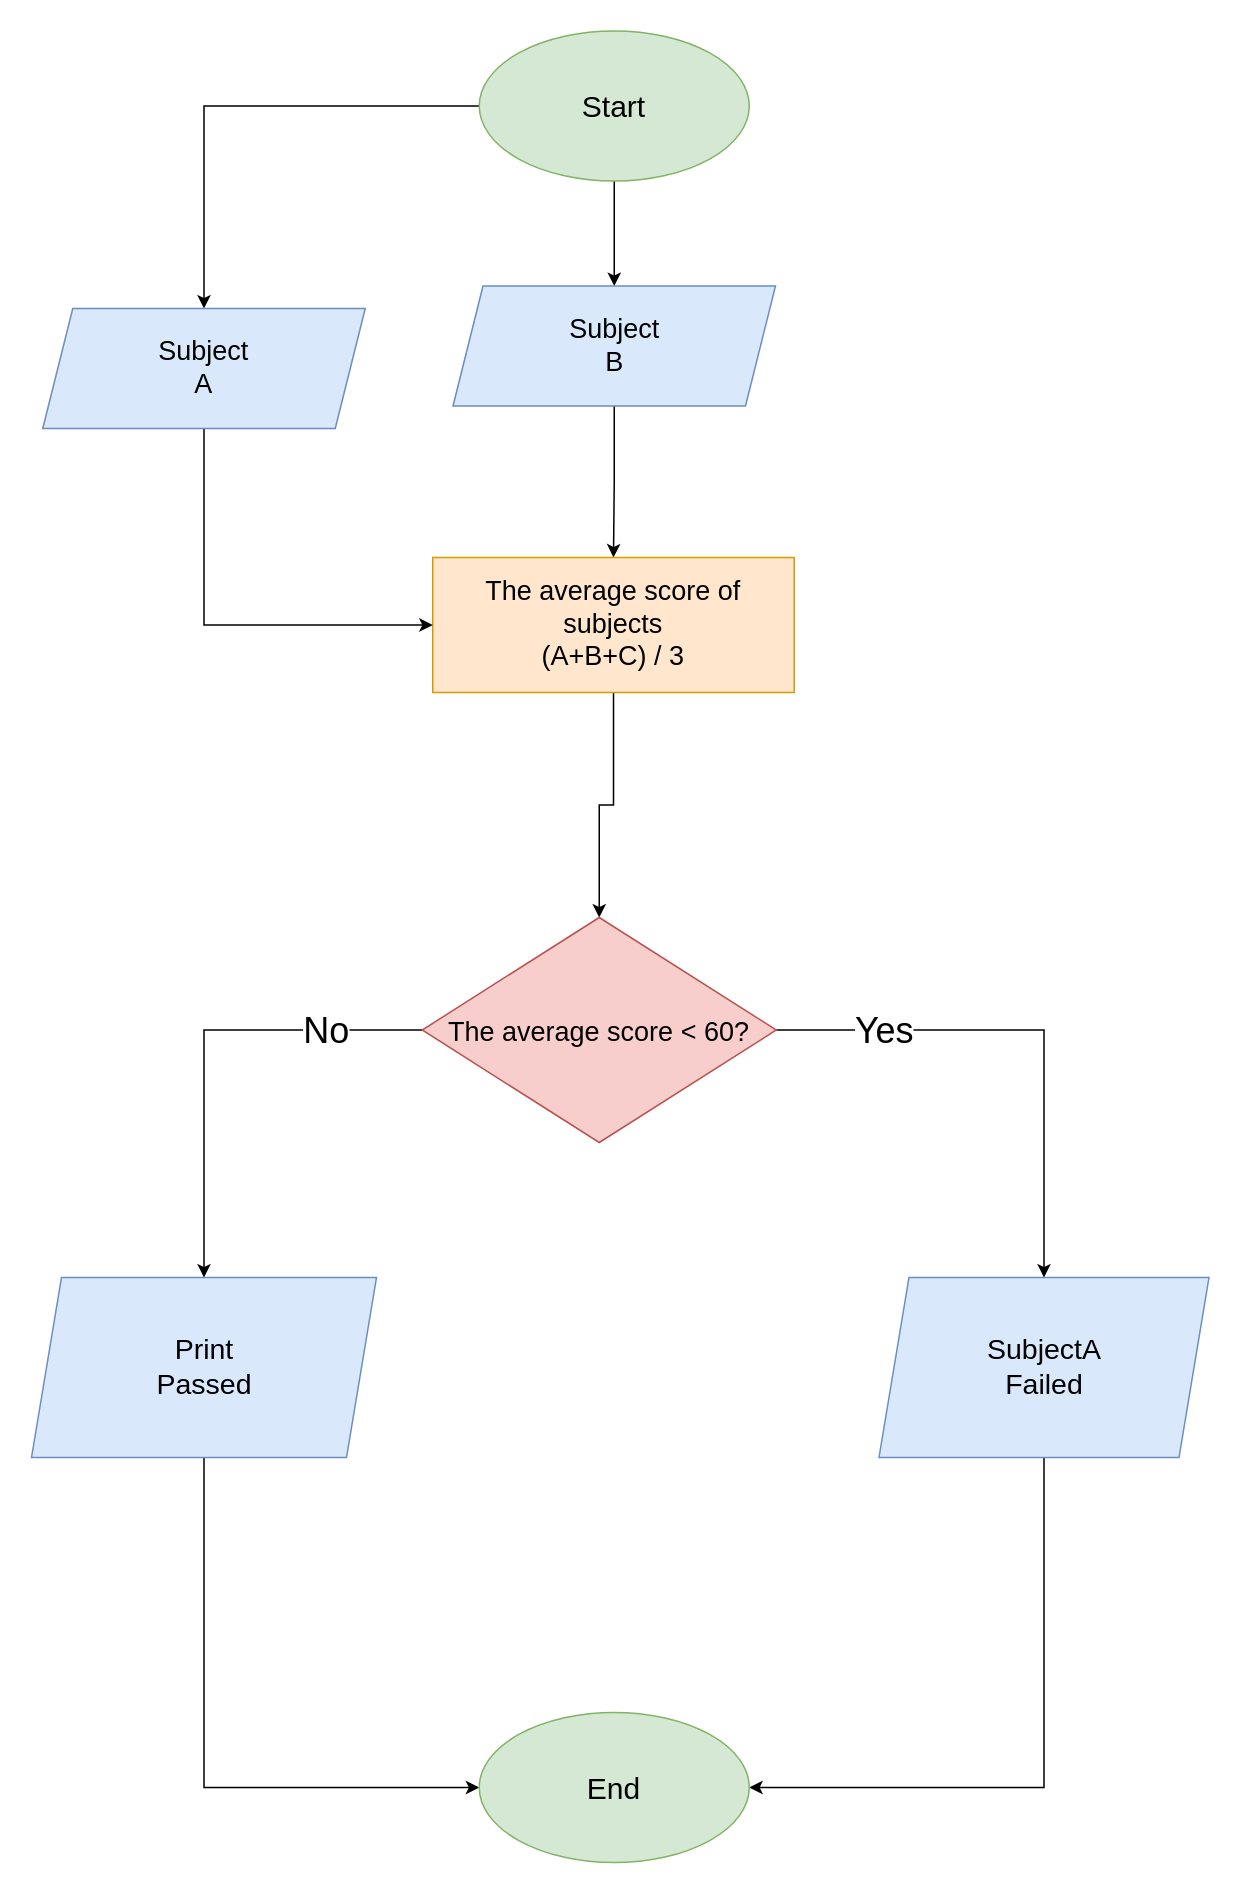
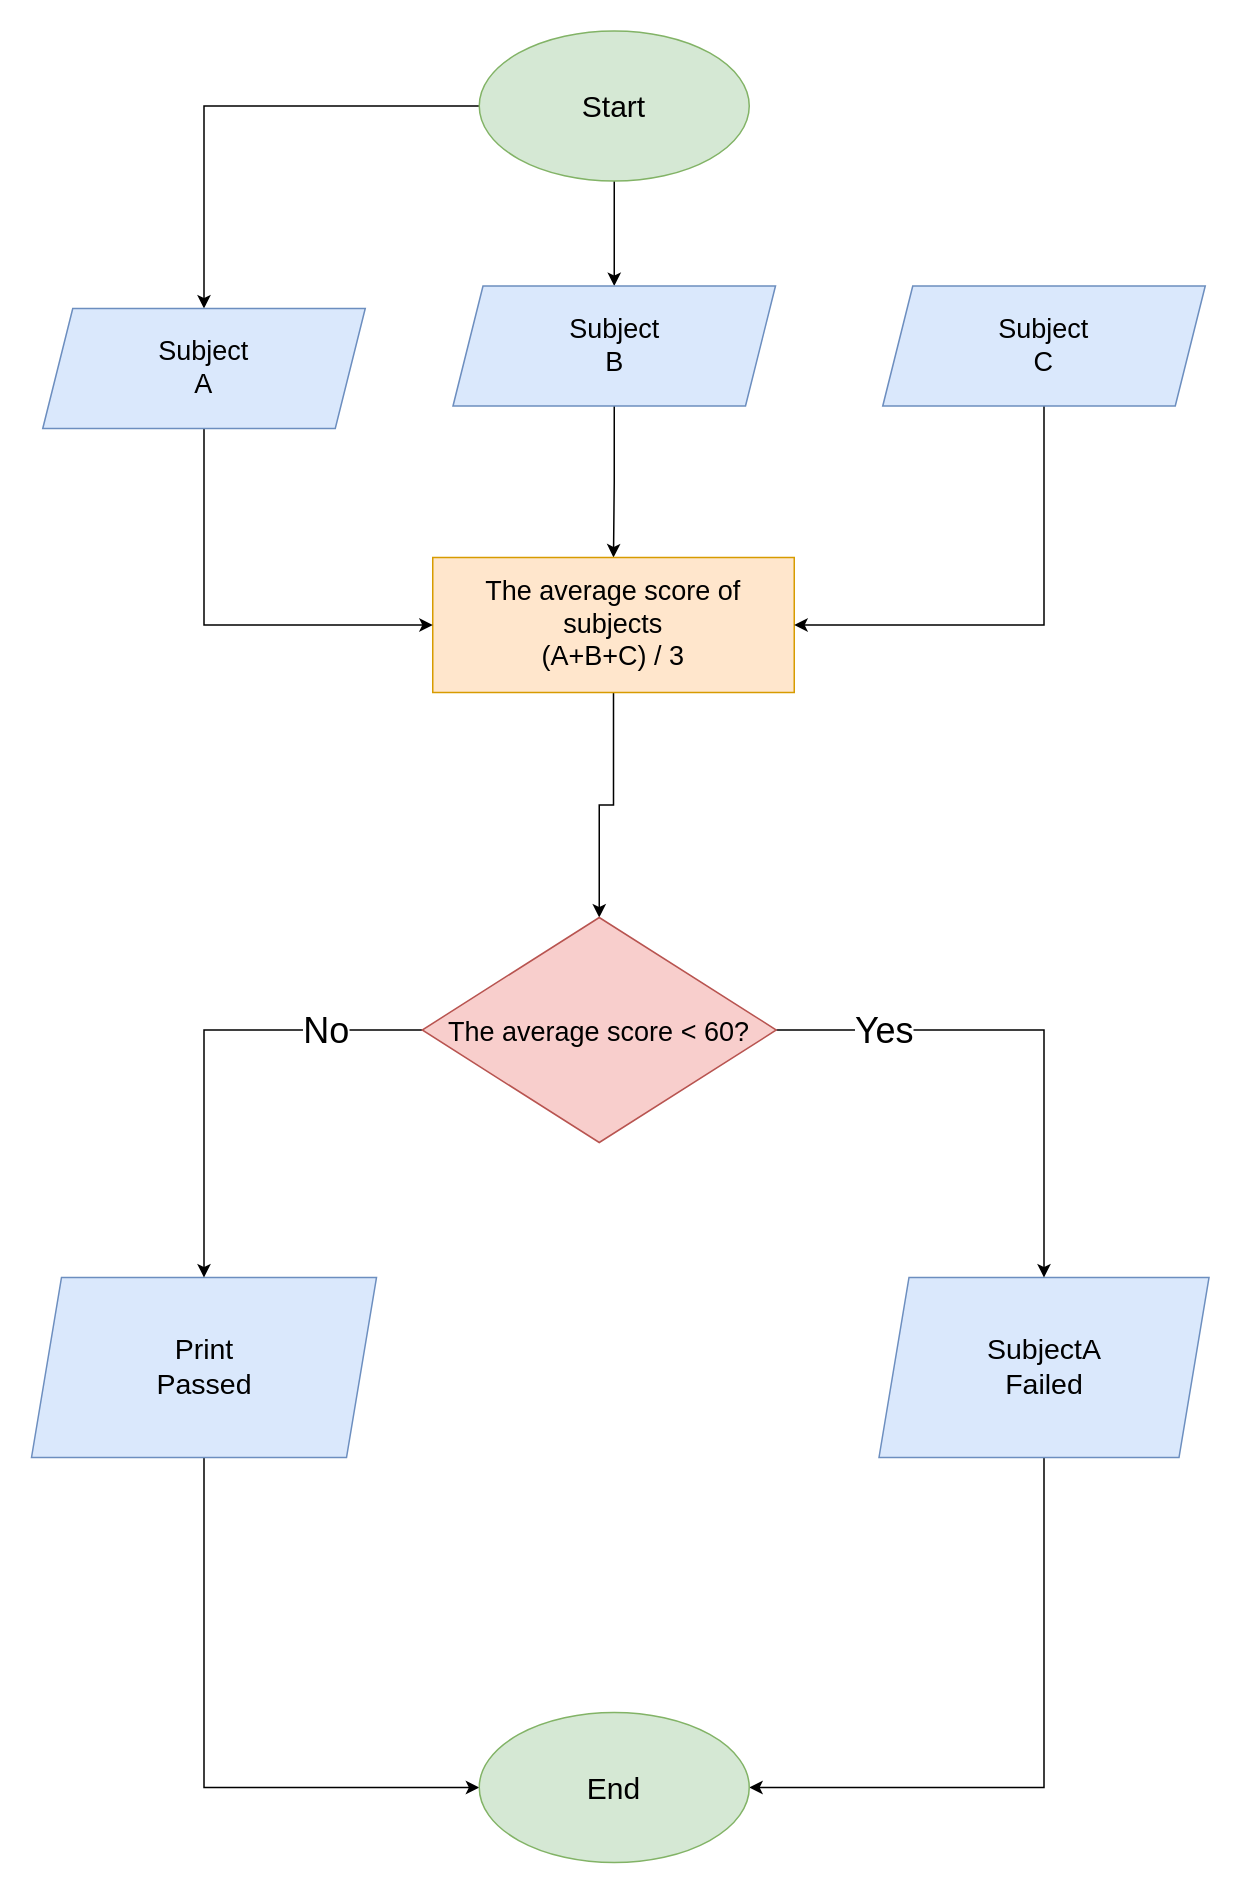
node "Subject C": added
edge "Subject C" -> "The average score of subjects (A+B+C) / 3": added
